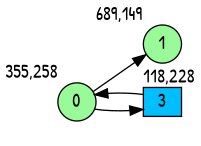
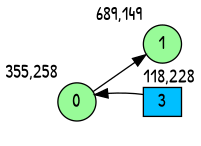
edge "0 355,258" -> "3 118,228": removed
